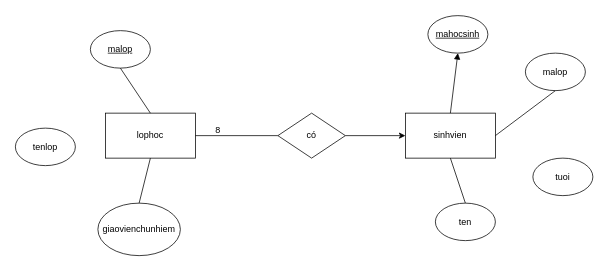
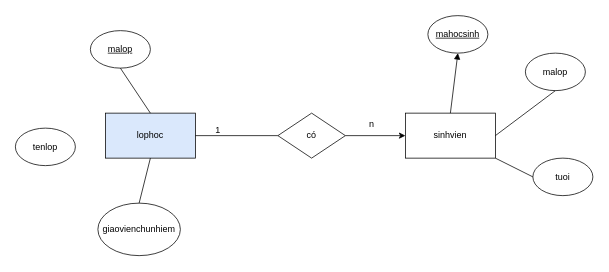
node "n": added
node "8": label "8" -> "1"
node "lophoc": fillcolor #ffffff -> #dae8fc
edge "sinhvien" -- "tuoi": added
edge "sinhvien" -- "ten": removed
node "ten": removed
